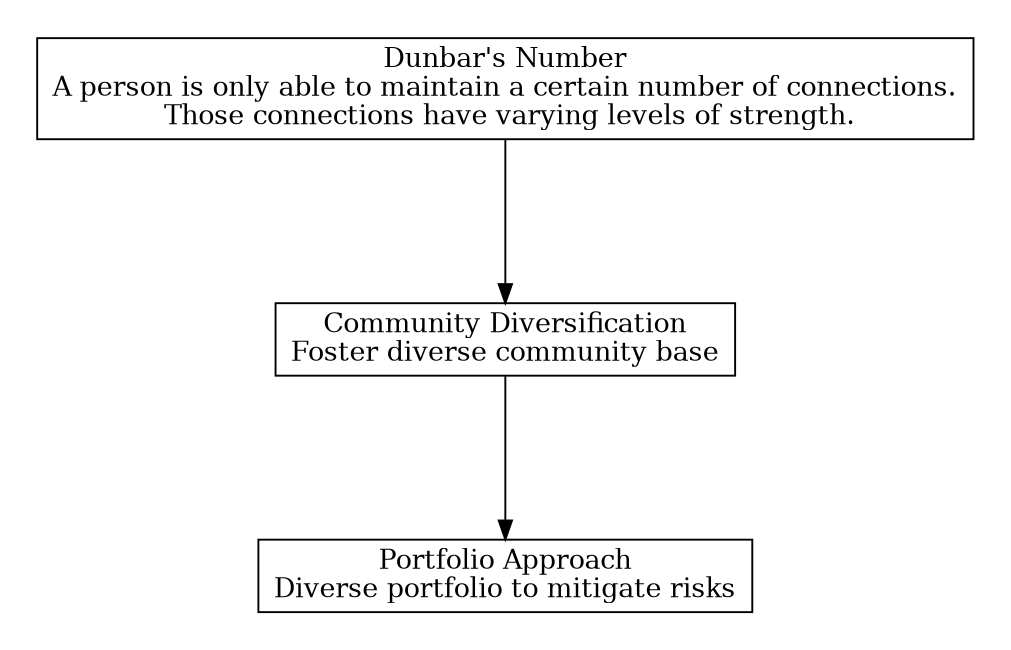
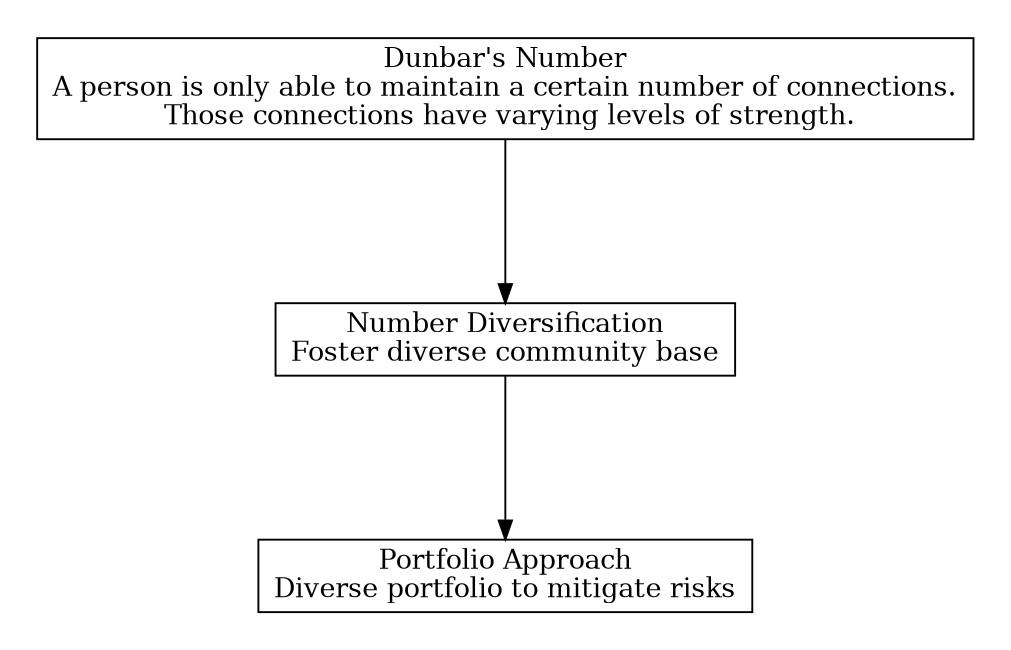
node "Community Diversification Foster diverse community base": label "Community Diversification Foster diverse community base" -> "Number Diversification Foster diverse community base"
